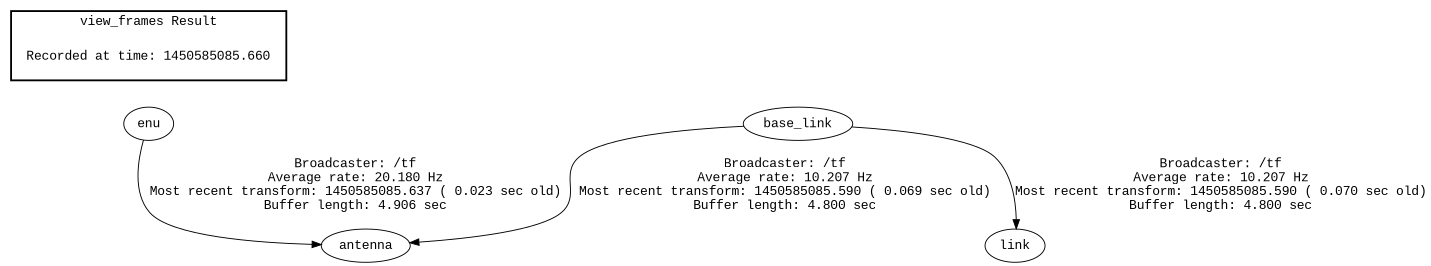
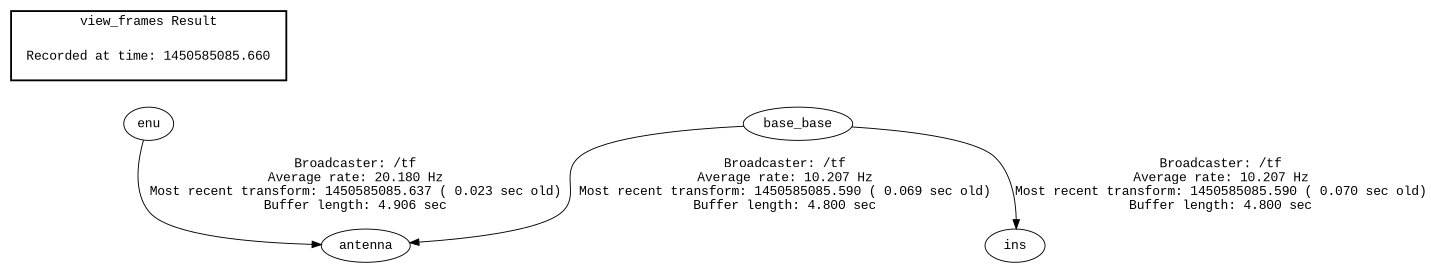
node "base_link": label "base_link" -> "base_base"
node "link": label "link" -> "ins"
